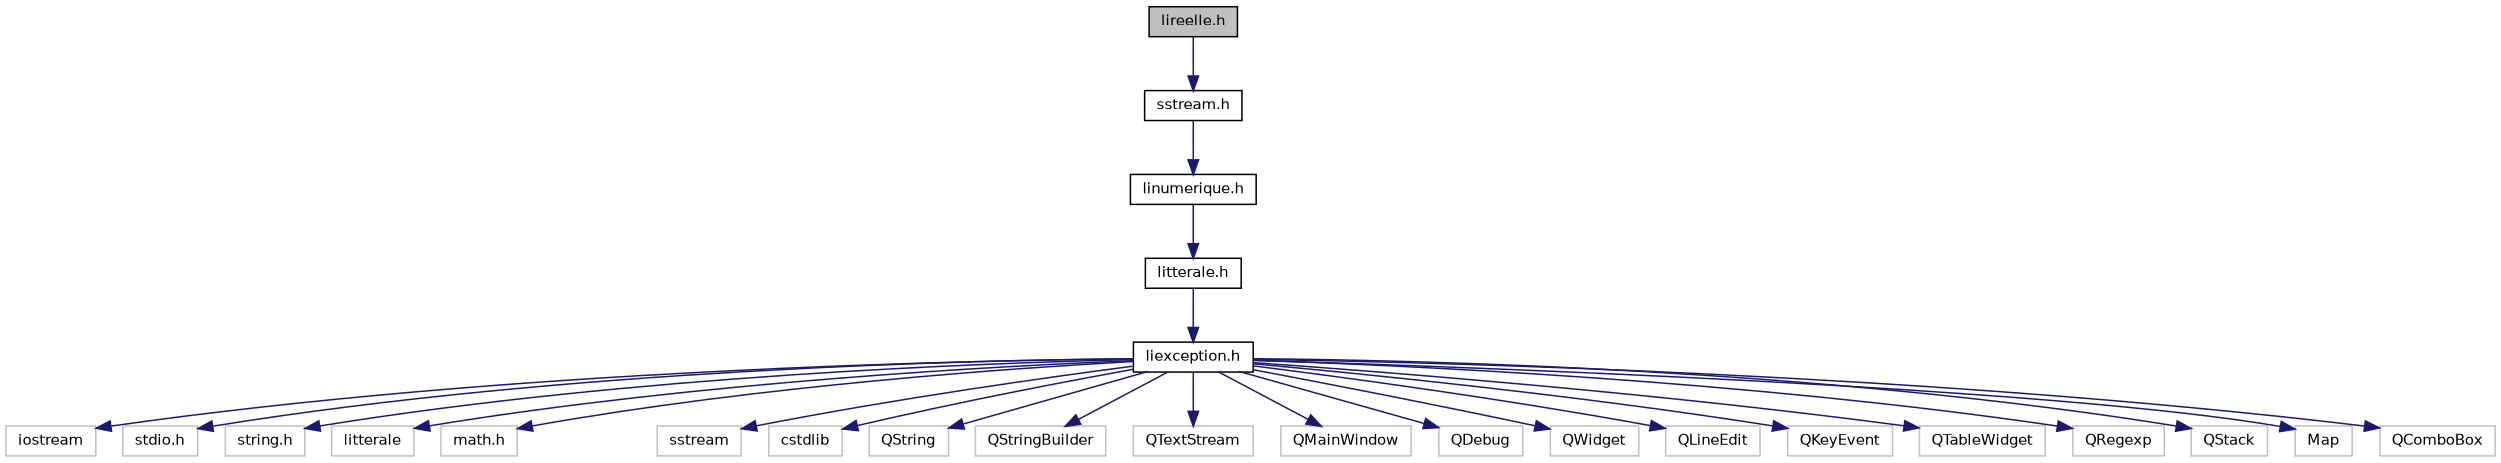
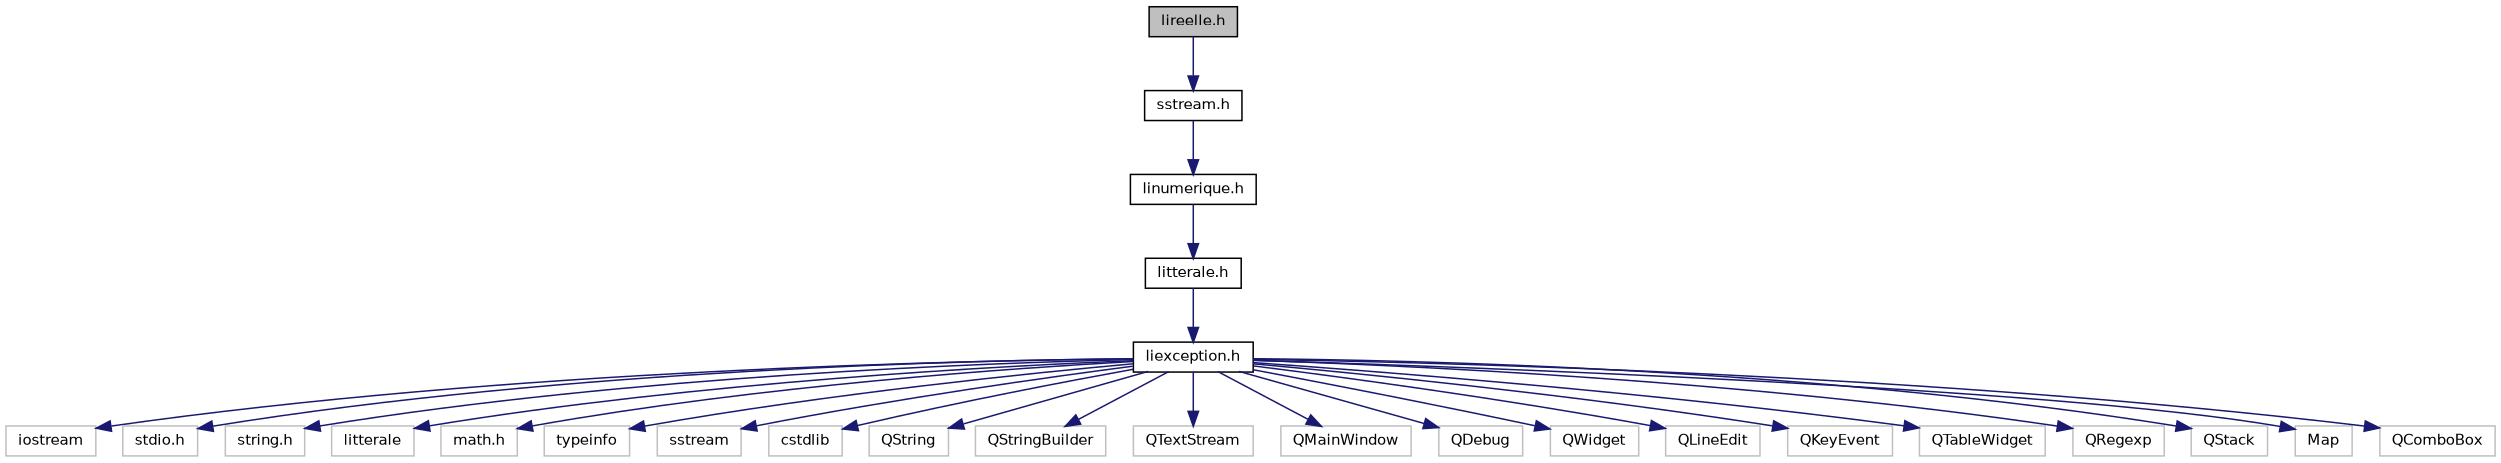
node "typeinfo": added
